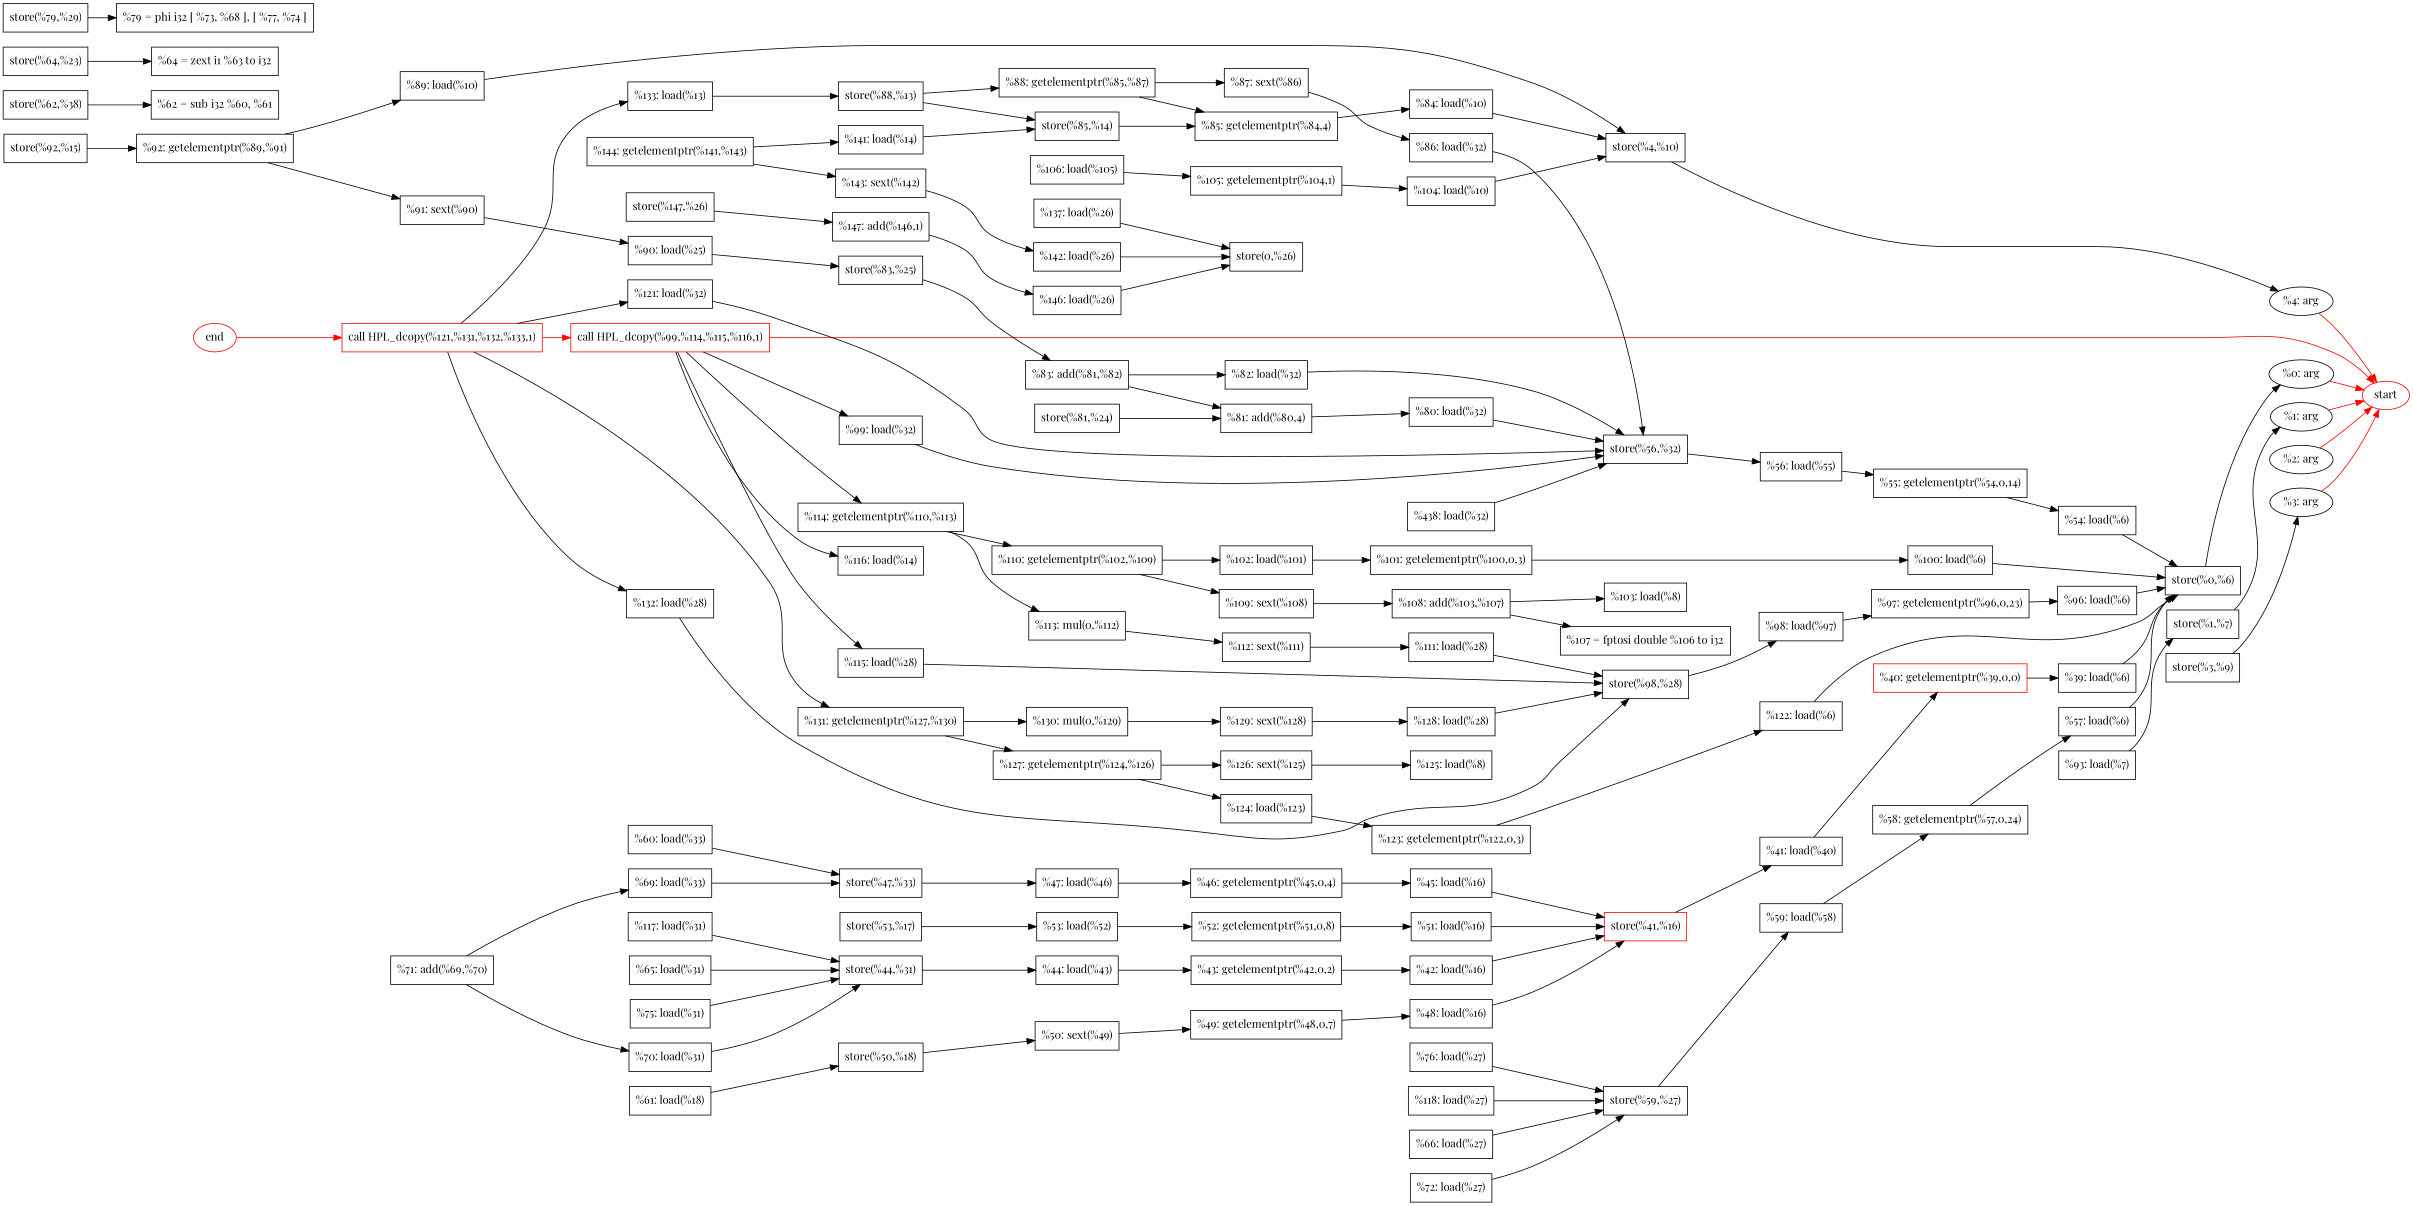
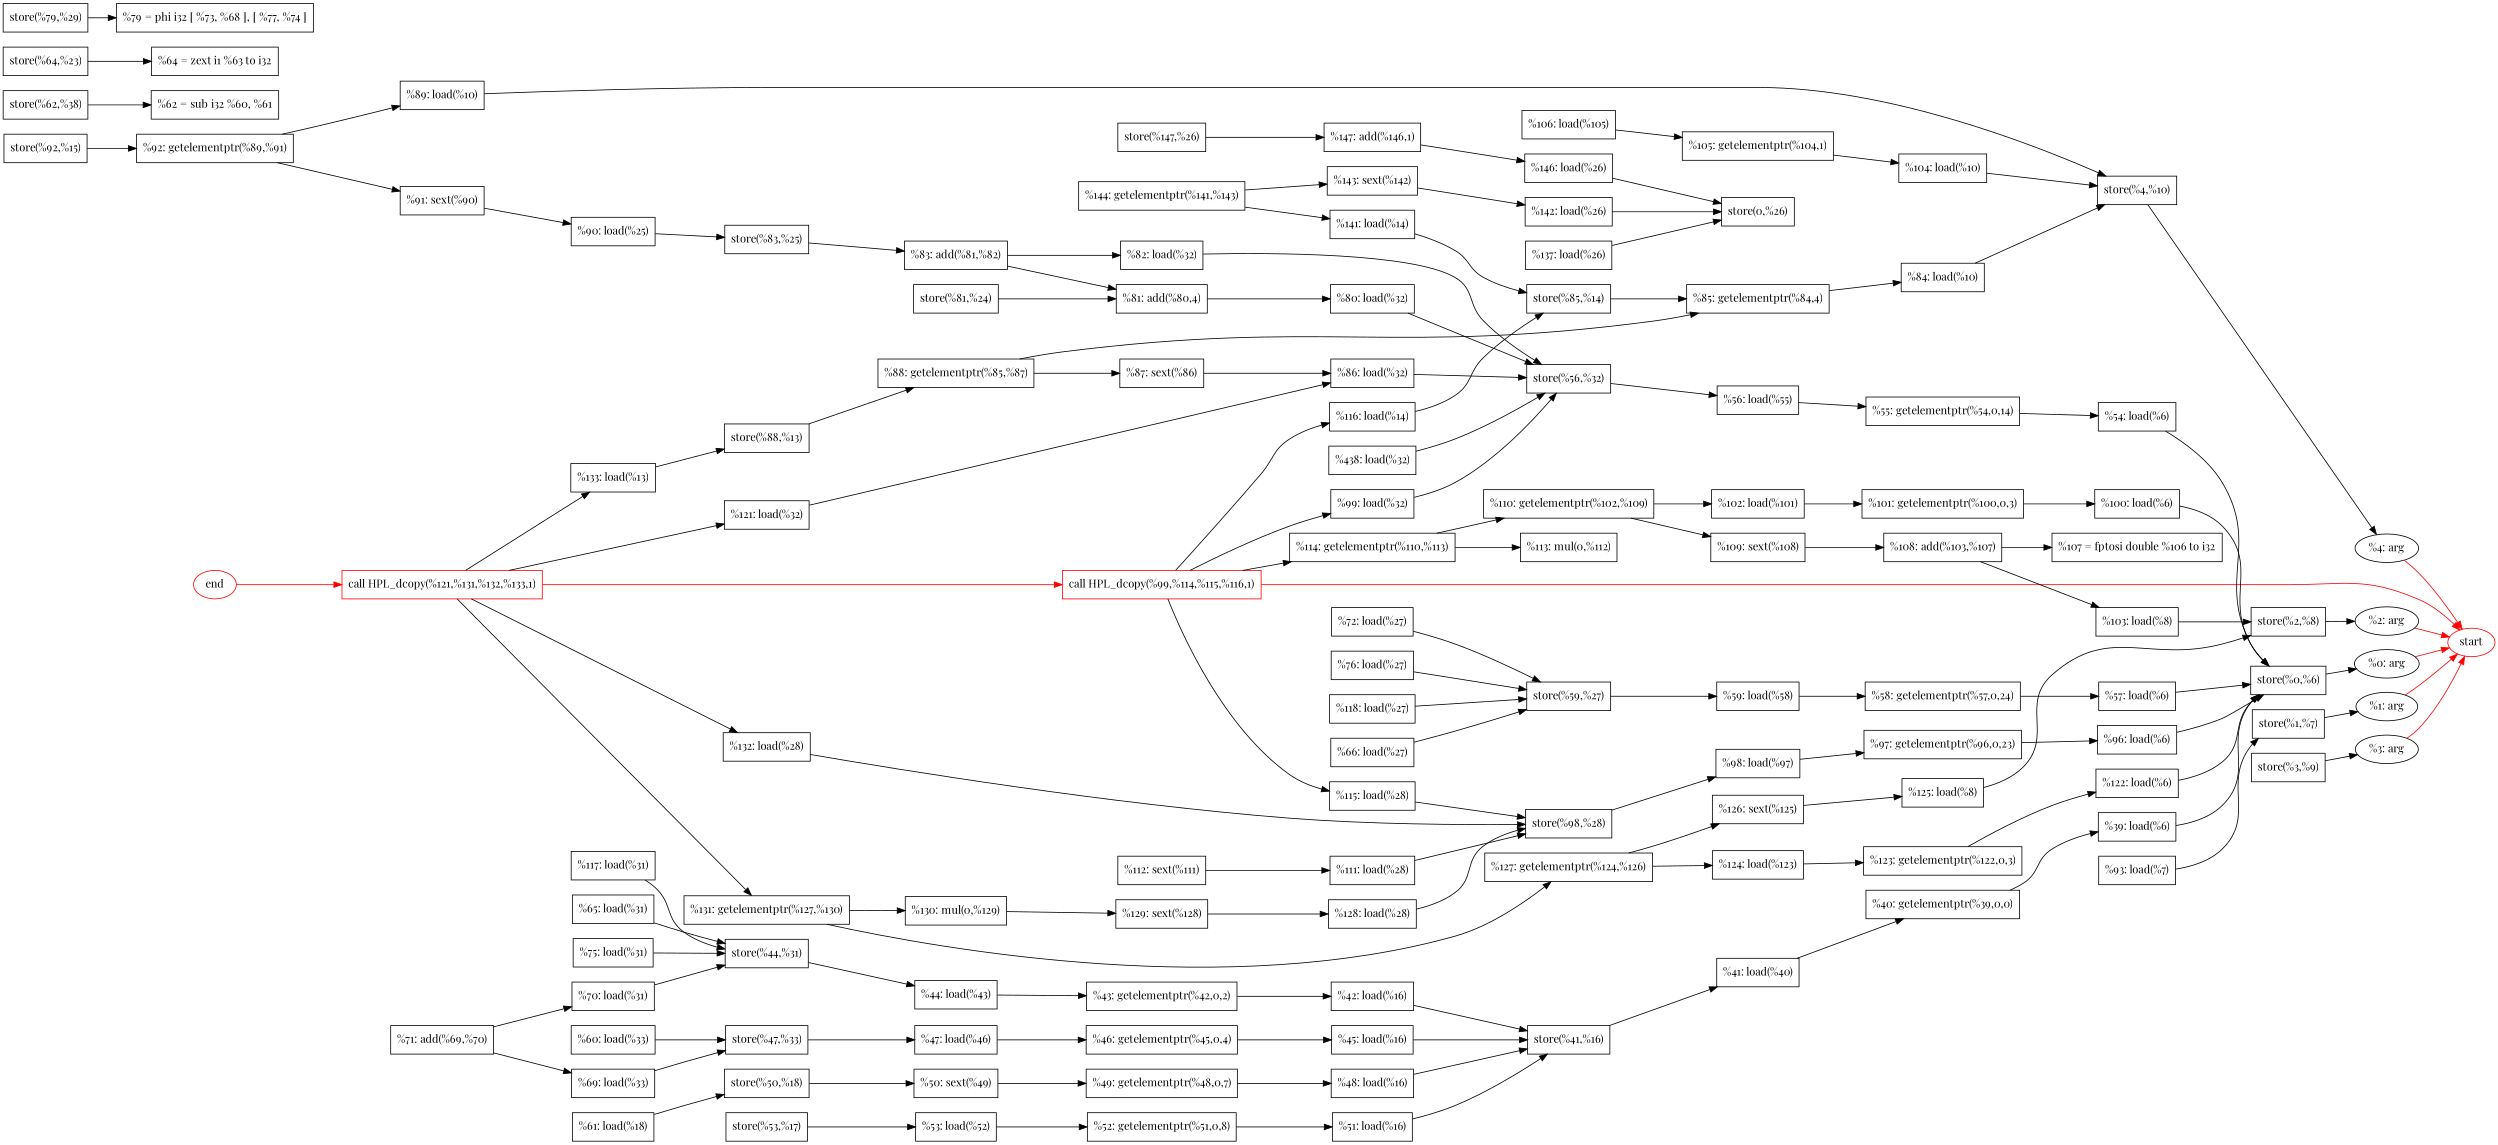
edge "store(%88,%13)" -> "store(%85,%14)": now "%116: load(%14)" -> "store(%85,%14)"
edge "%121: load(%32)" -> "store(%56,%32)": now "%121: load(%32)" -> "%86: load(%32)"
node "store(%2,%8)": added
edge "%113: mul(0,%112)" -> "%112: sext(%111)": removed
node "%40: getelementptr(%39,0,0)": color red -> black
node "store(%41,%16)": color red -> black
